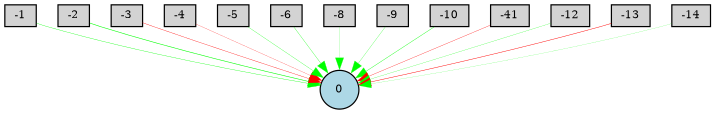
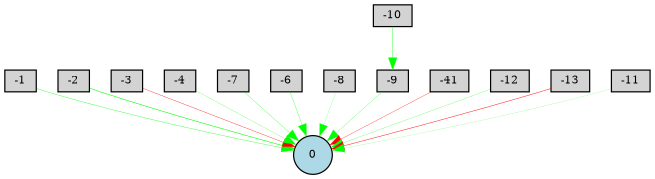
node "-5": label "-5" -> "-7"
node "-14": label "-14" -> "-11"
edge "-10" -> "0": now "-10" -> "-9"
edge "-4" -> "0": color red -> green
